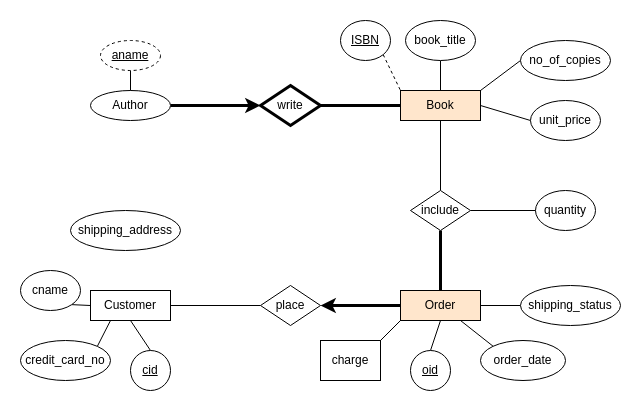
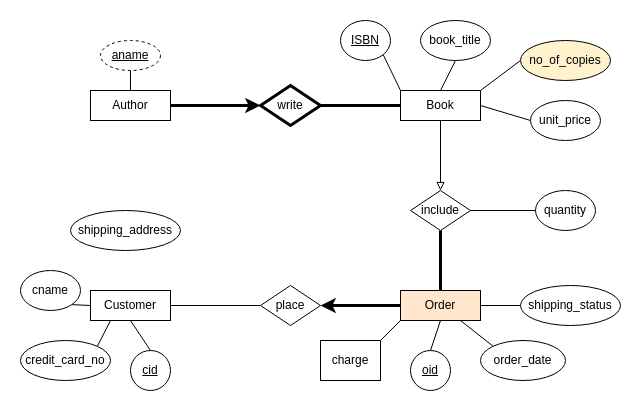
node "book_title": moved (441, 41) -> (456, 41)
node "no_of_copies": fillcolor #ffffff -> #fff2cc
edge "ISBN" -- "Book": style dashed -> solid
node "Author": shape ellipse -> rectangle
node "Book": fillcolor #ffe6cc -> #ffffff
edge "Book" -- "include": arrowhead none -> block
